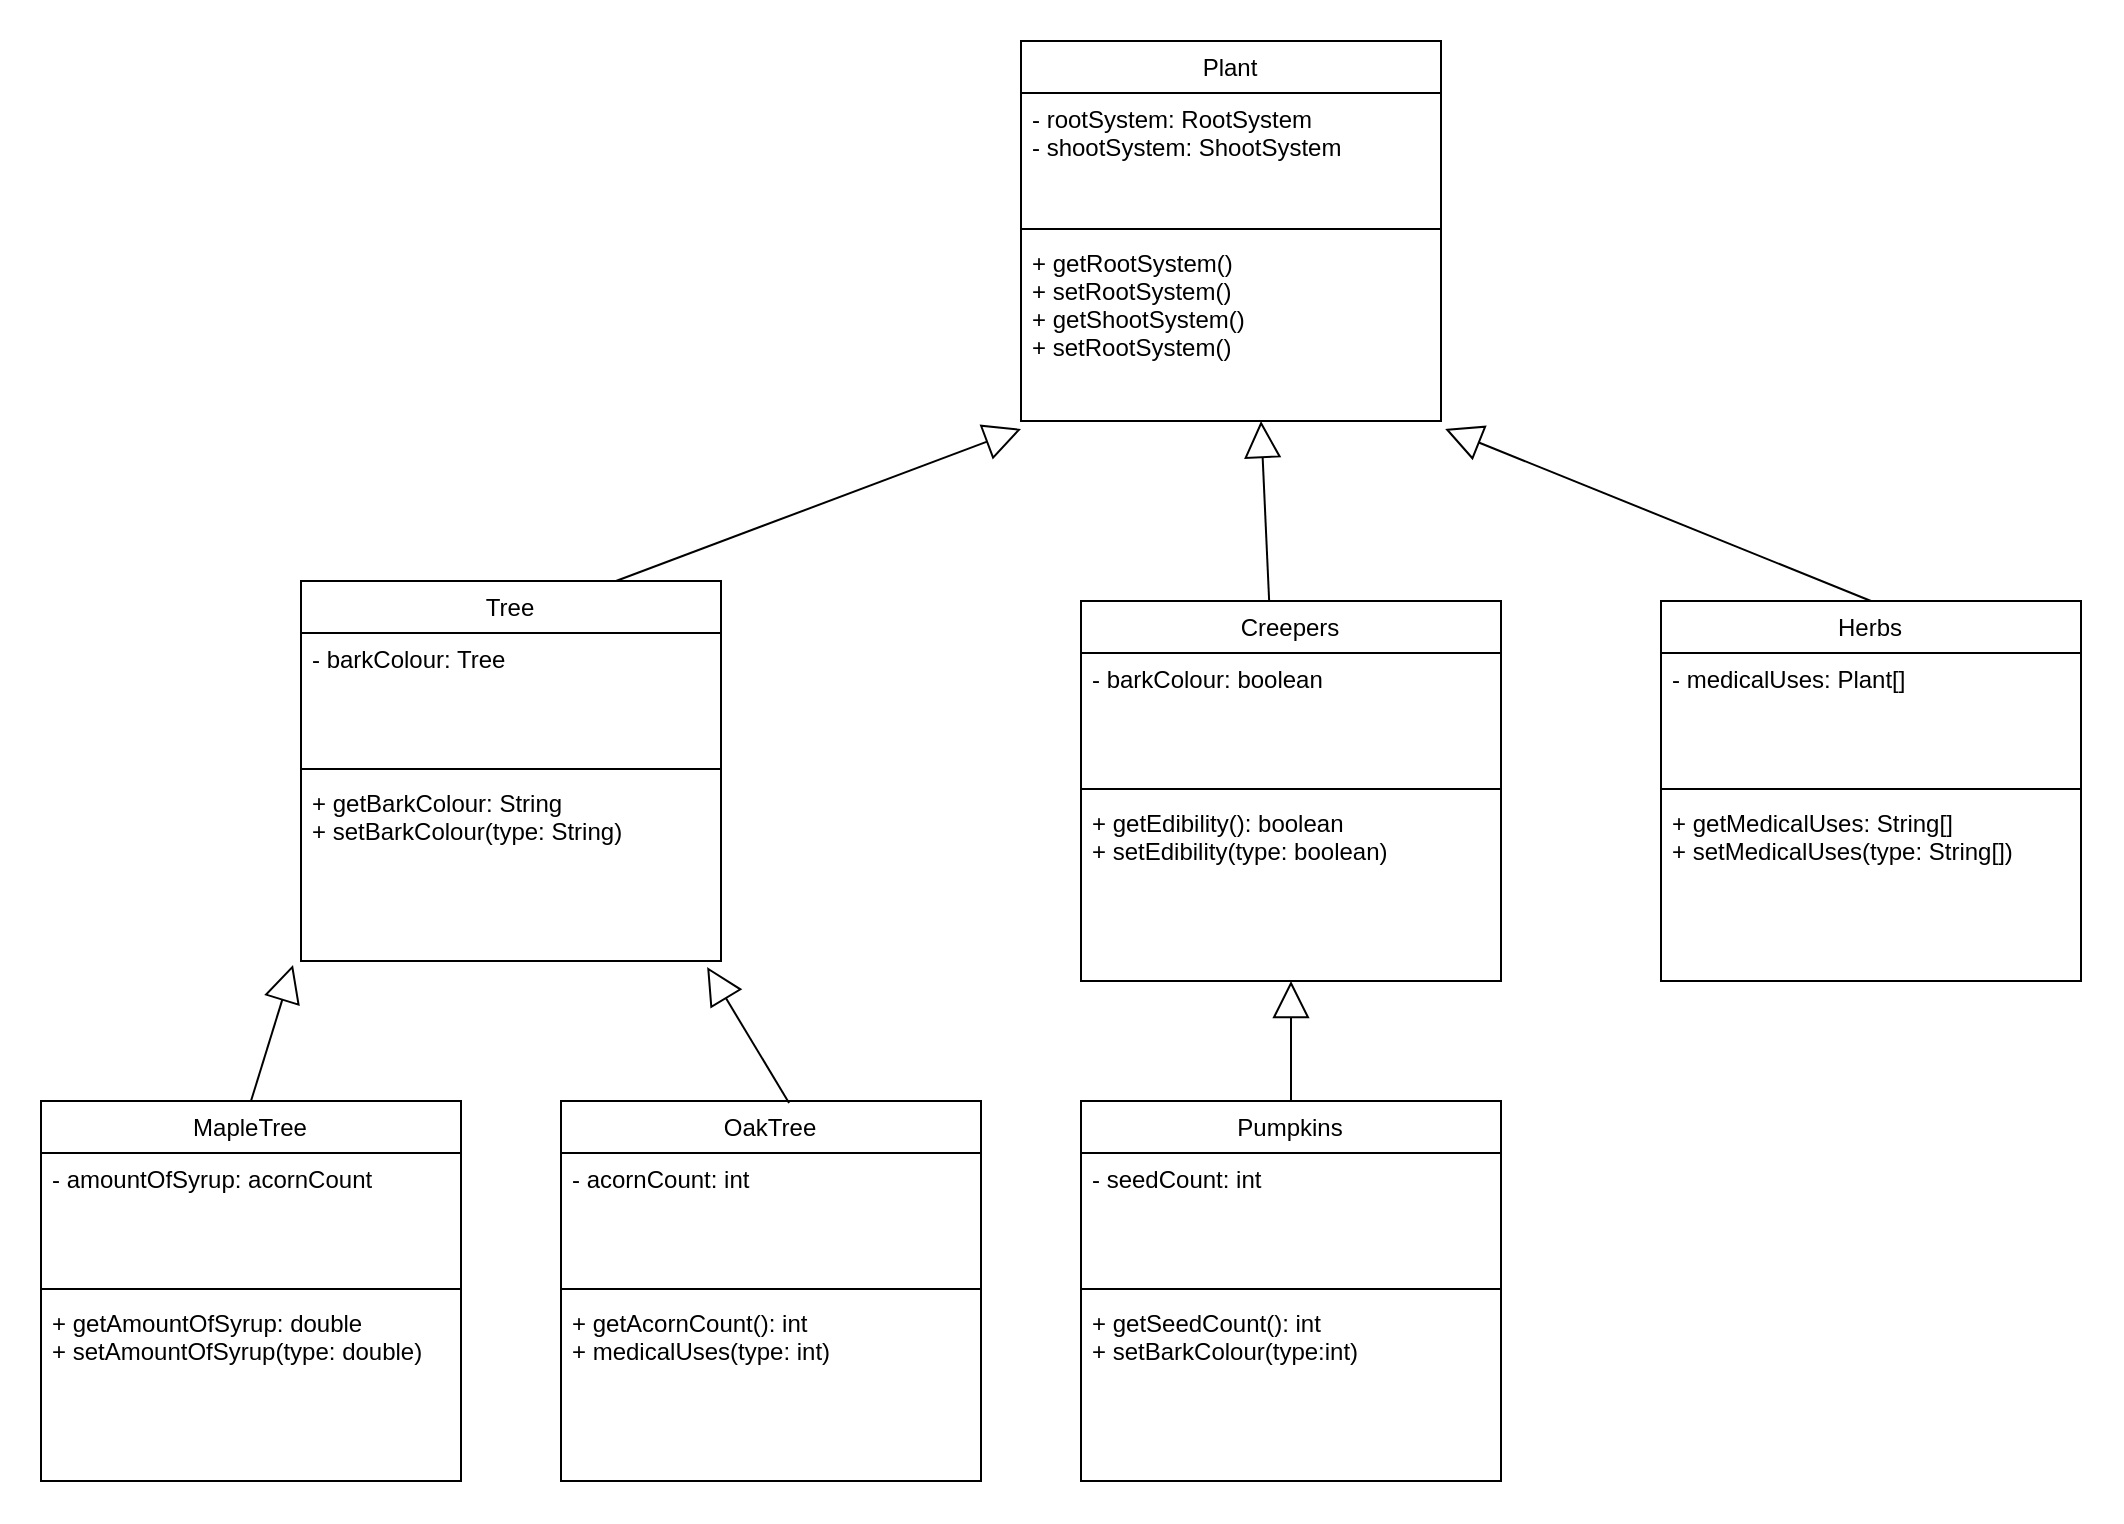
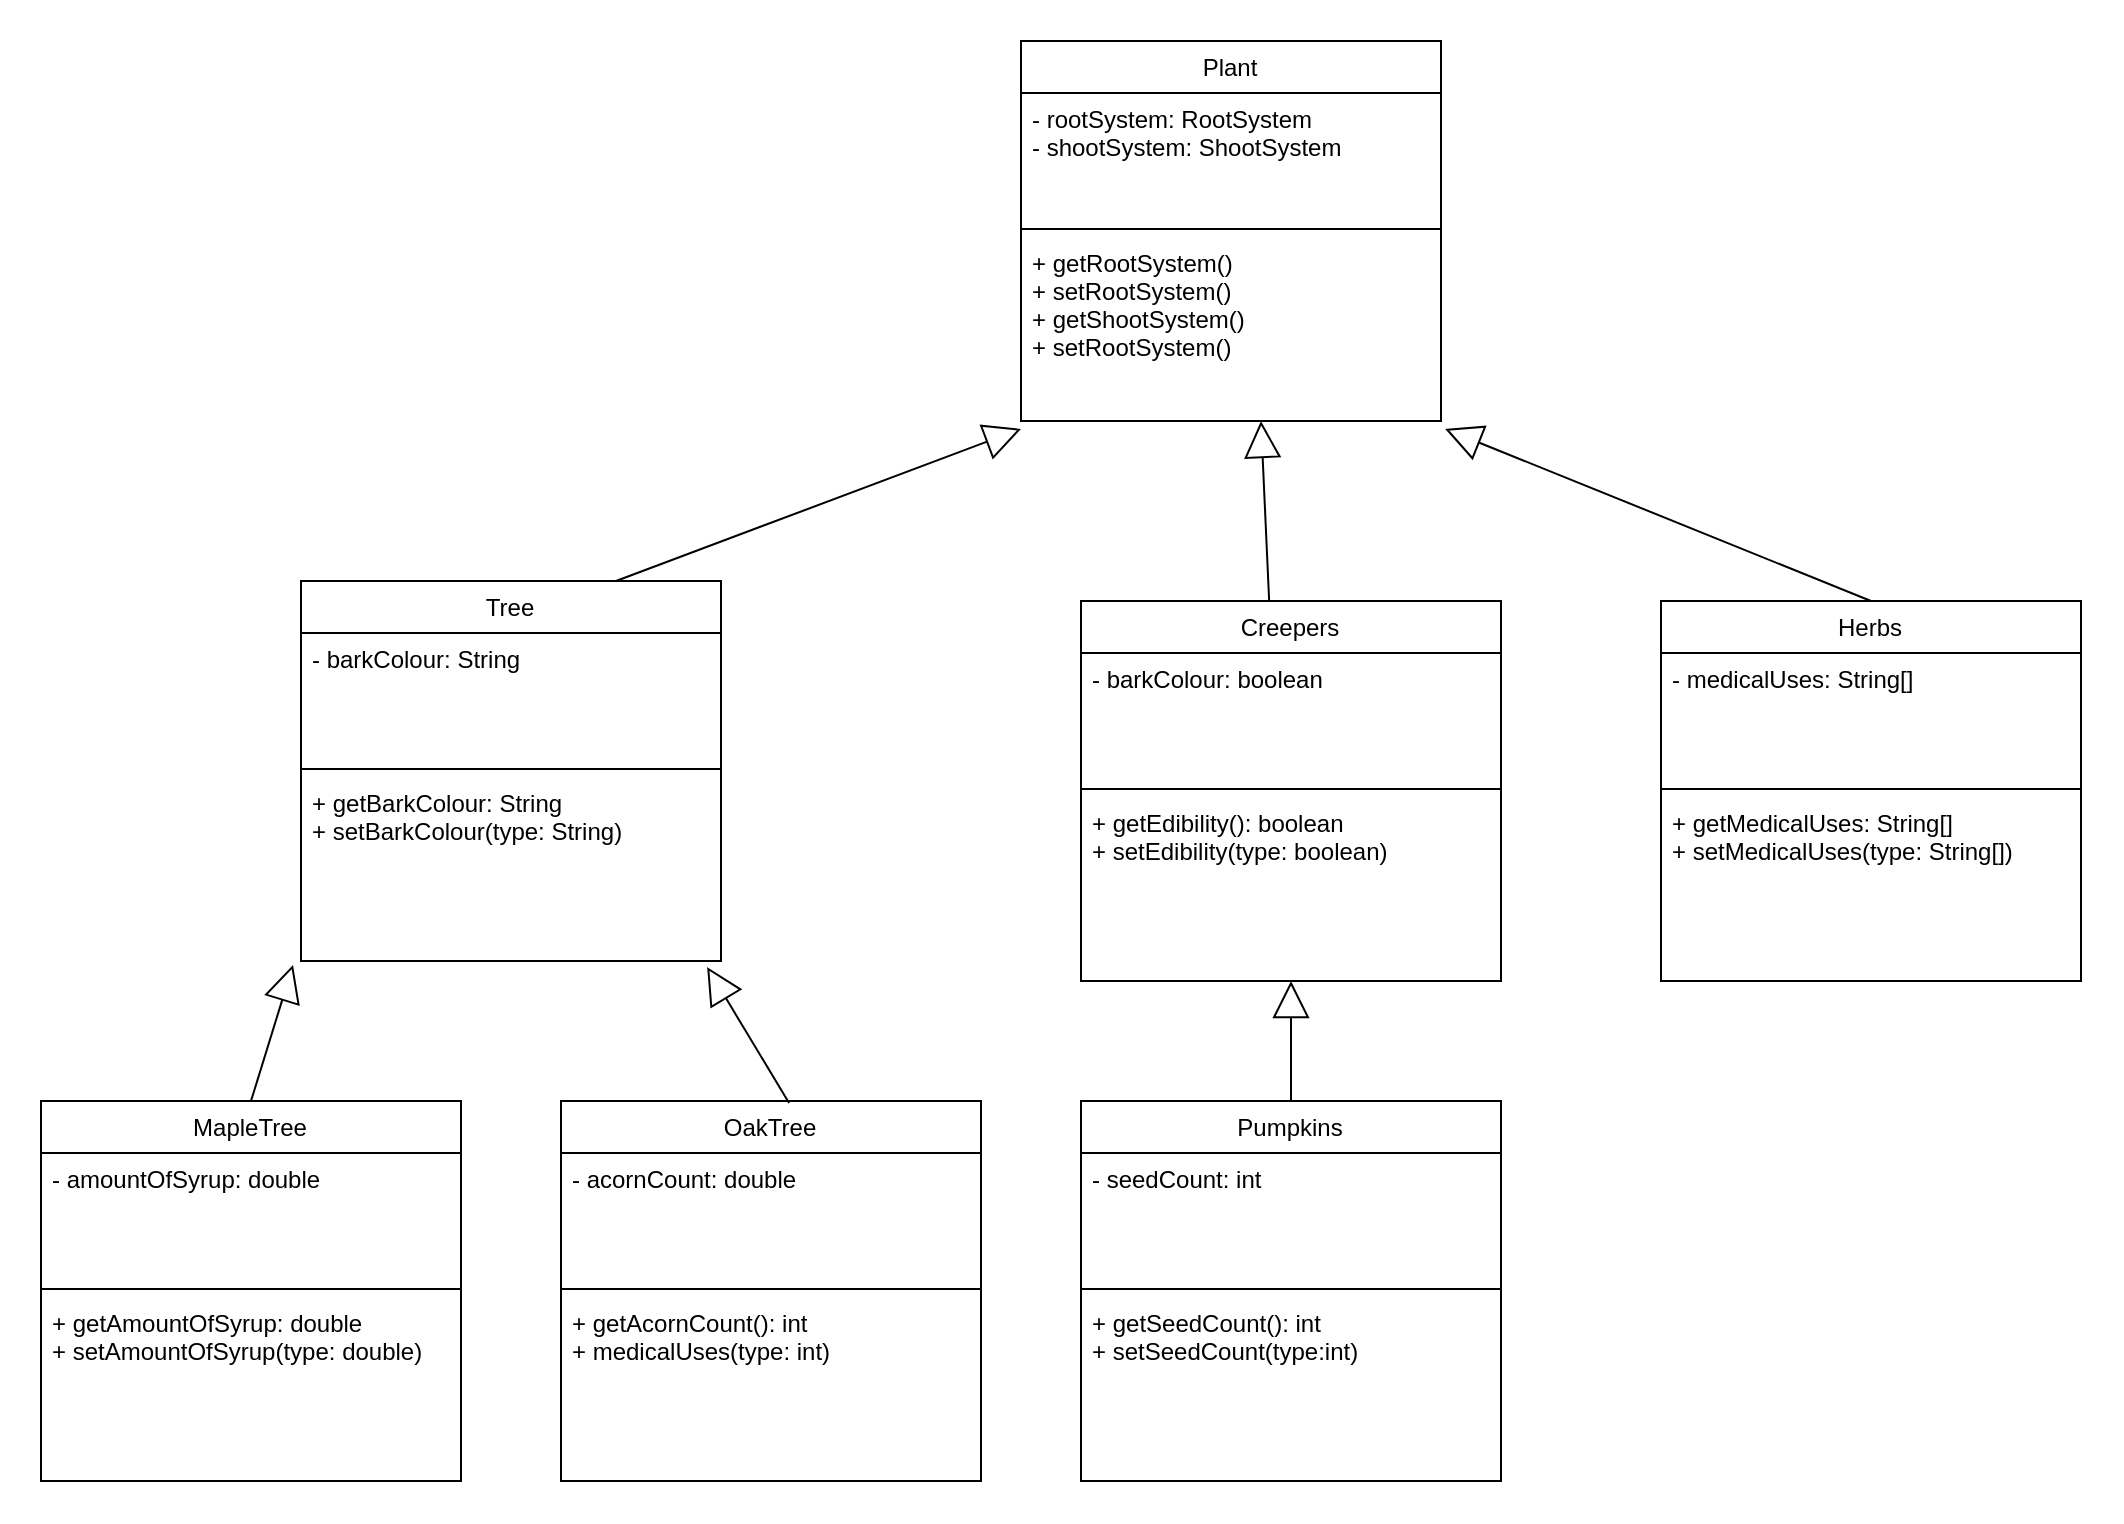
node "- barkColour: Tree": label "- barkColour: Tree" -> "- barkColour: String"
node "- medicalUses: Plant[]": label "- medicalUses: Plant[]" -> "- medicalUses: String[]"
node "- amountOfSyrup: acornCount": label "- amountOfSyrup: acornCount" -> "- amountOfSyrup: double"
node "- acornCount: int": label "- acornCount: int" -> "- acornCount: double"
node "+ getSeedCount(): int + setBarkColour(type:int)": label "+ getSeedCount(): int + setBarkColour(type:int)" -> "+ getSeedCount(): int + setSeedCount(type:int)"
